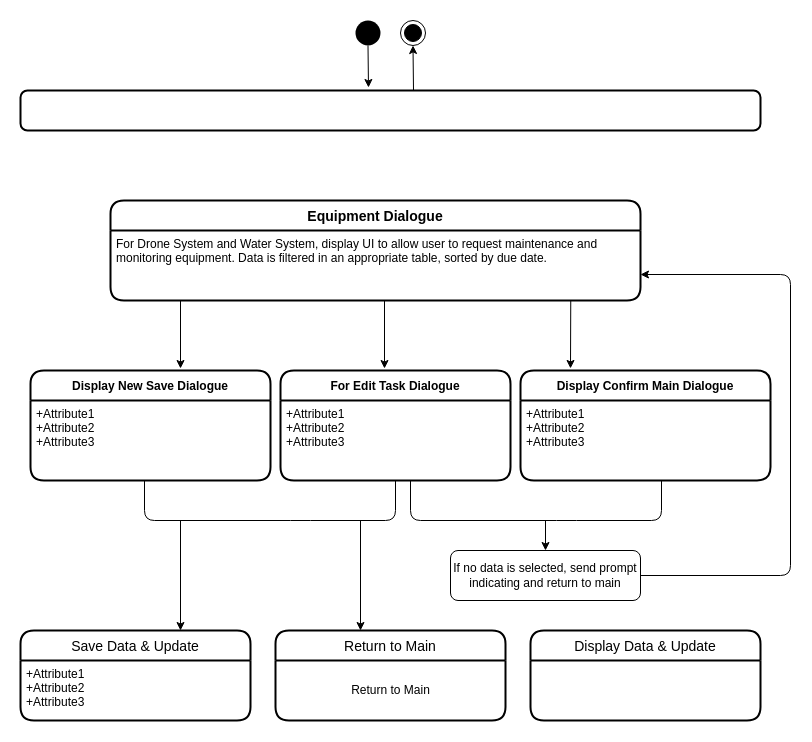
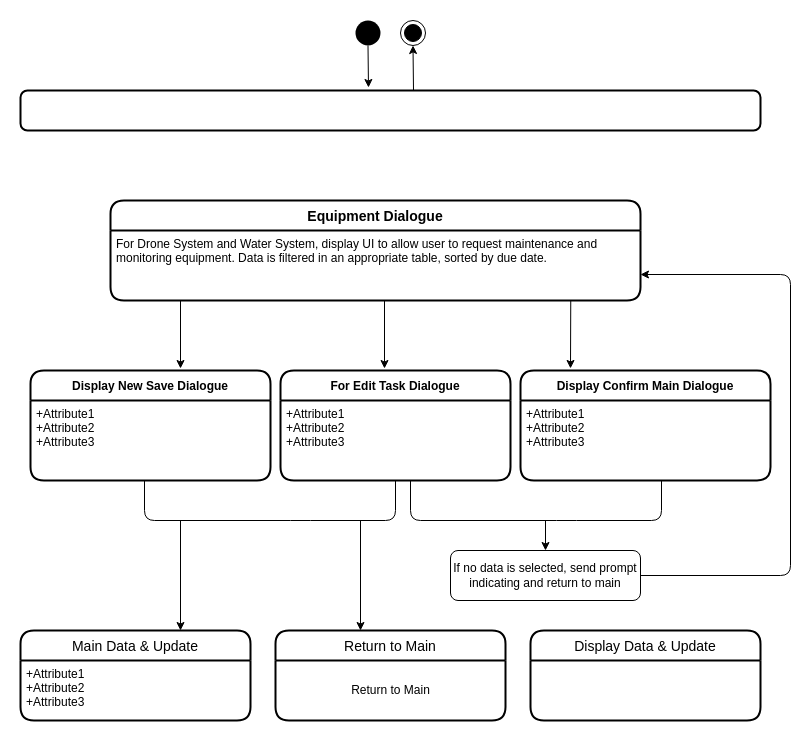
node "Save Data & Update": label "Save Data & Update" -> "Main Data & Update"
